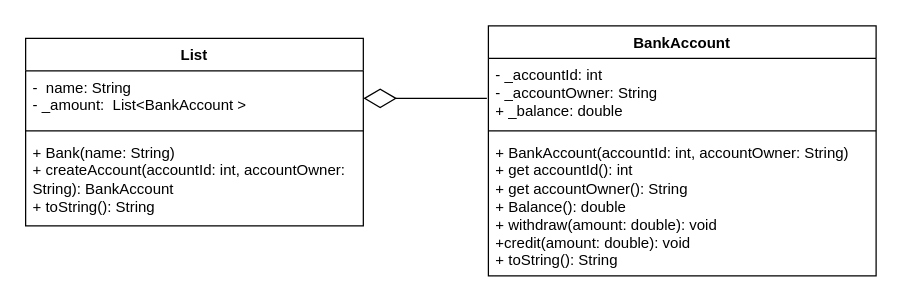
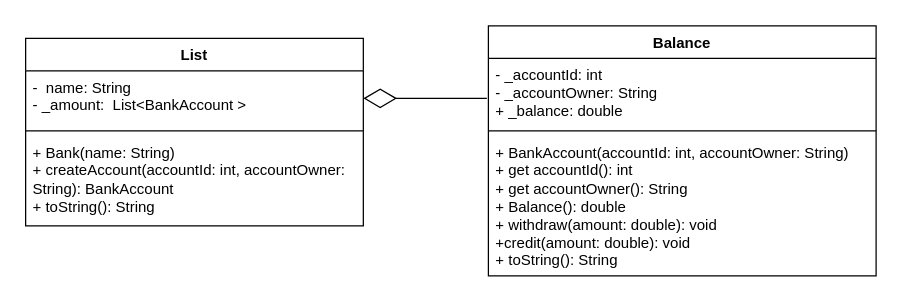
node "BankAccount": label "BankAccount" -> "Balance"
